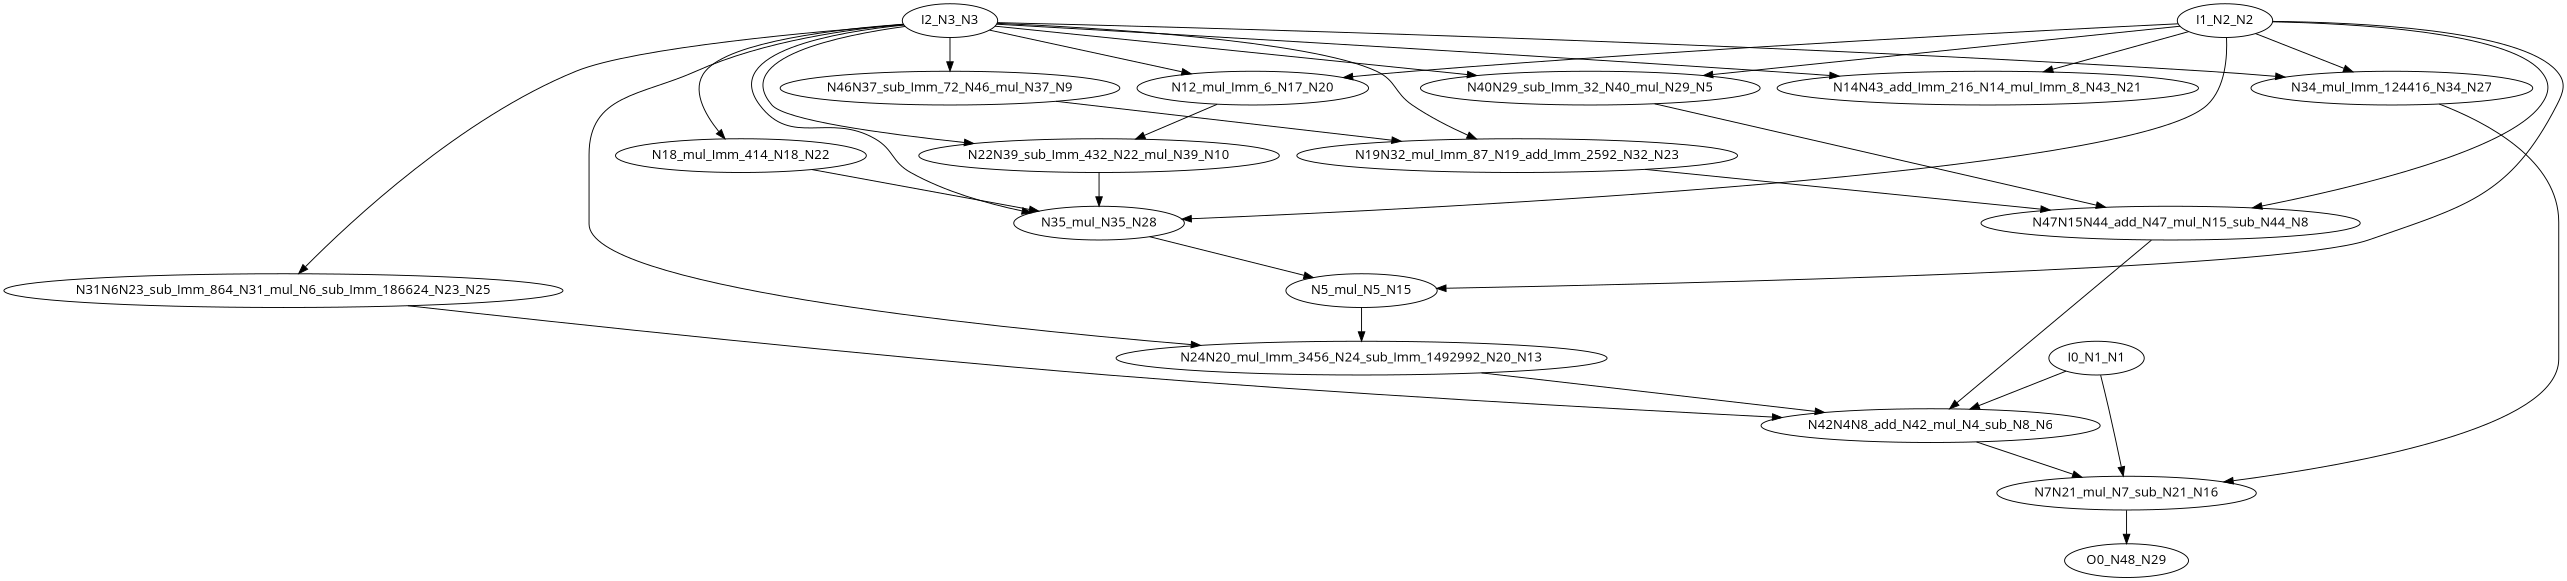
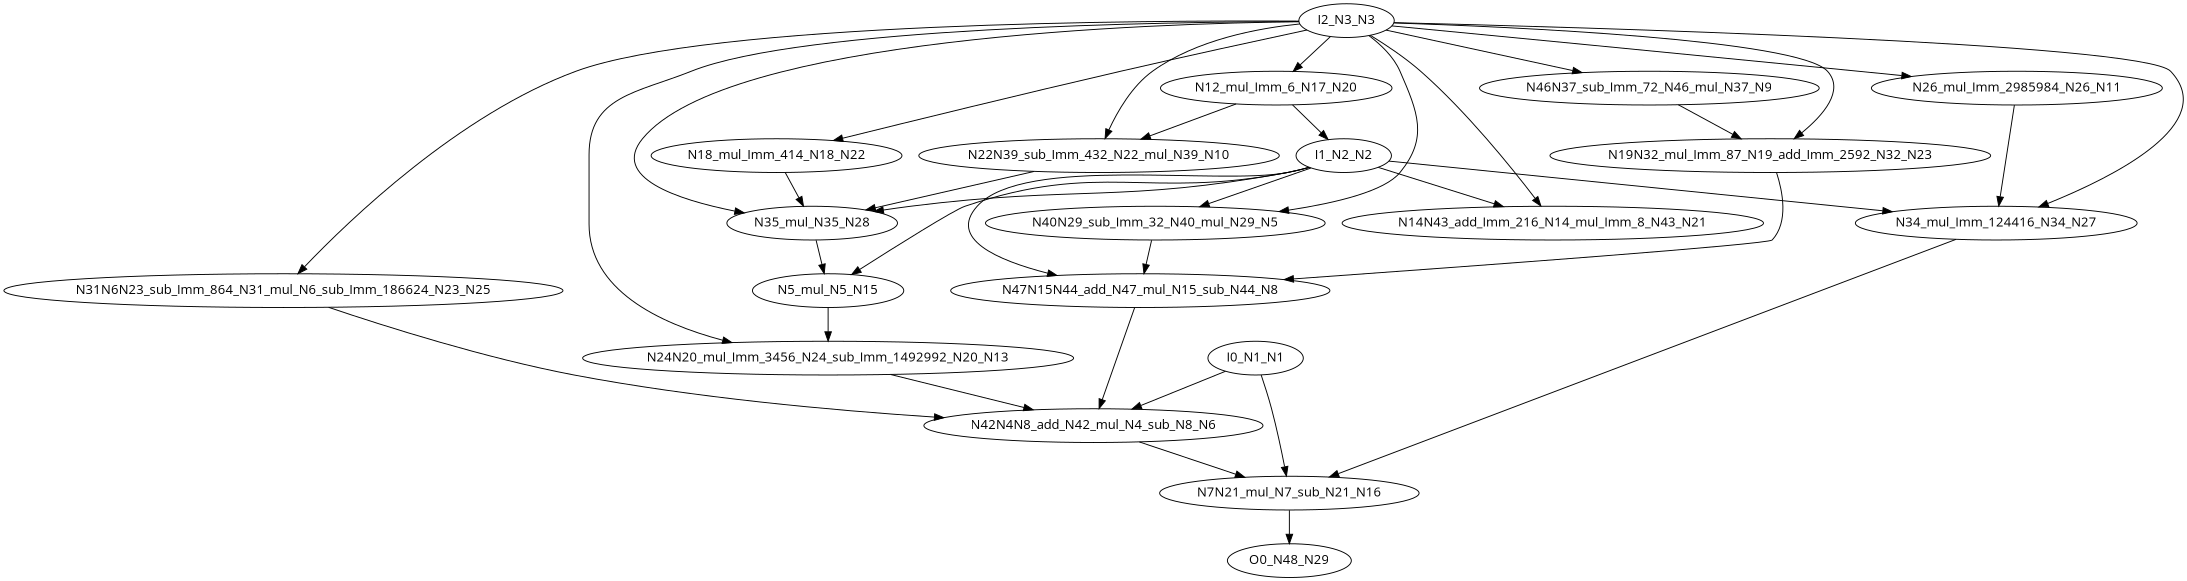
edge "I1_N2_N2" -> "N12_mul_Imm_6_N17_N20": reversed
node "N26_mul_Imm_2985984_N26_N11": added
